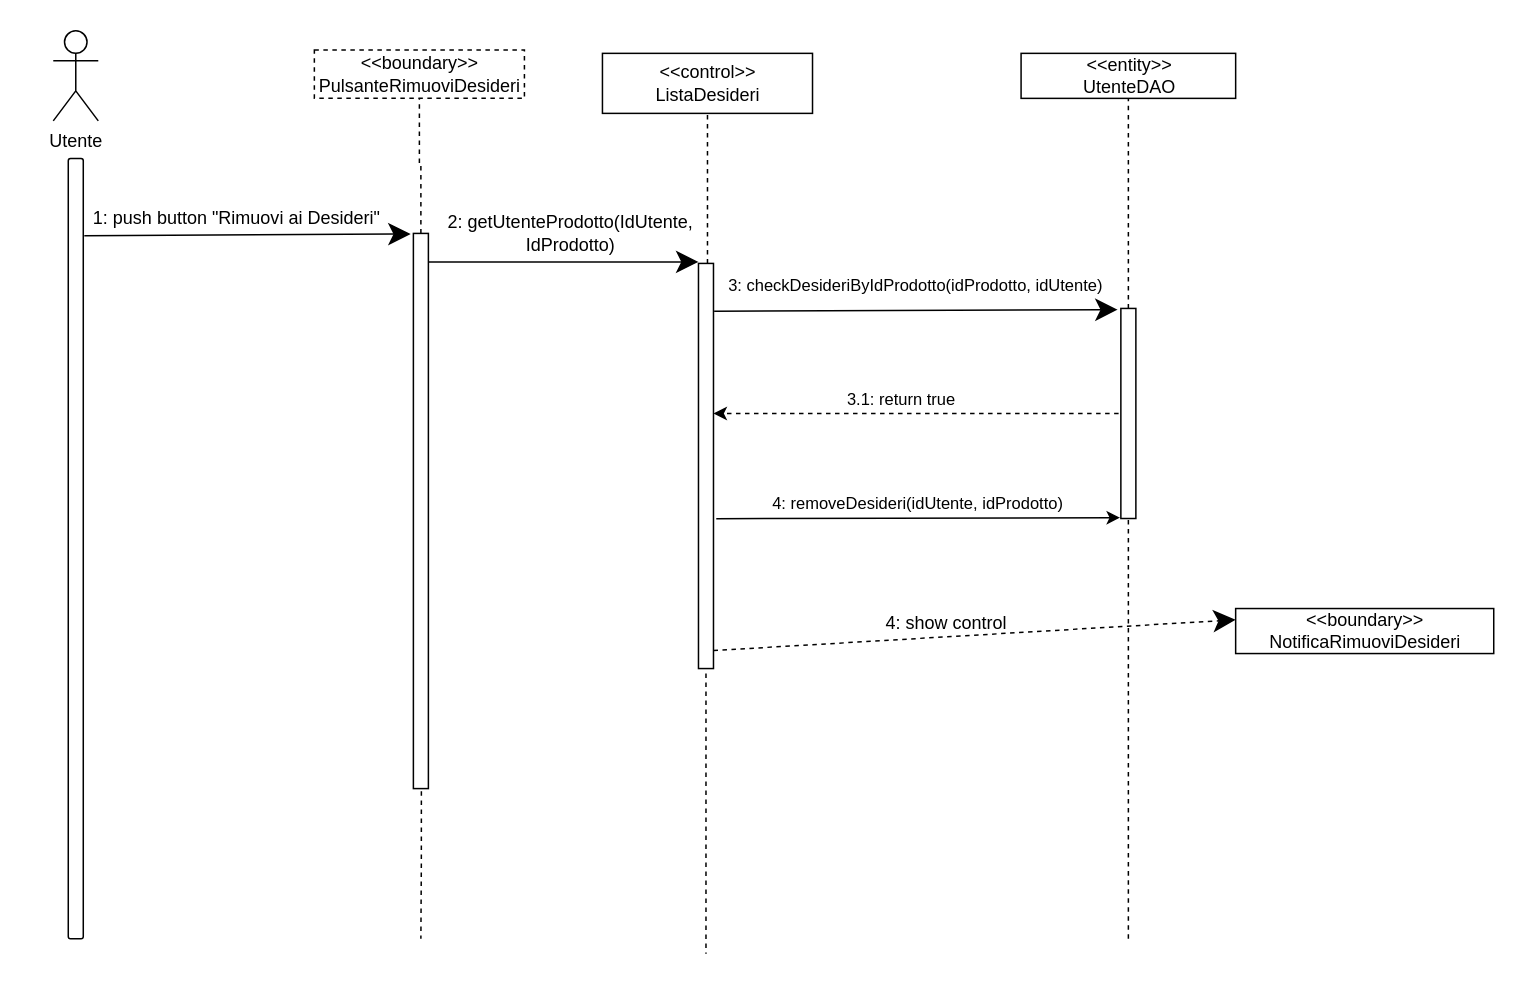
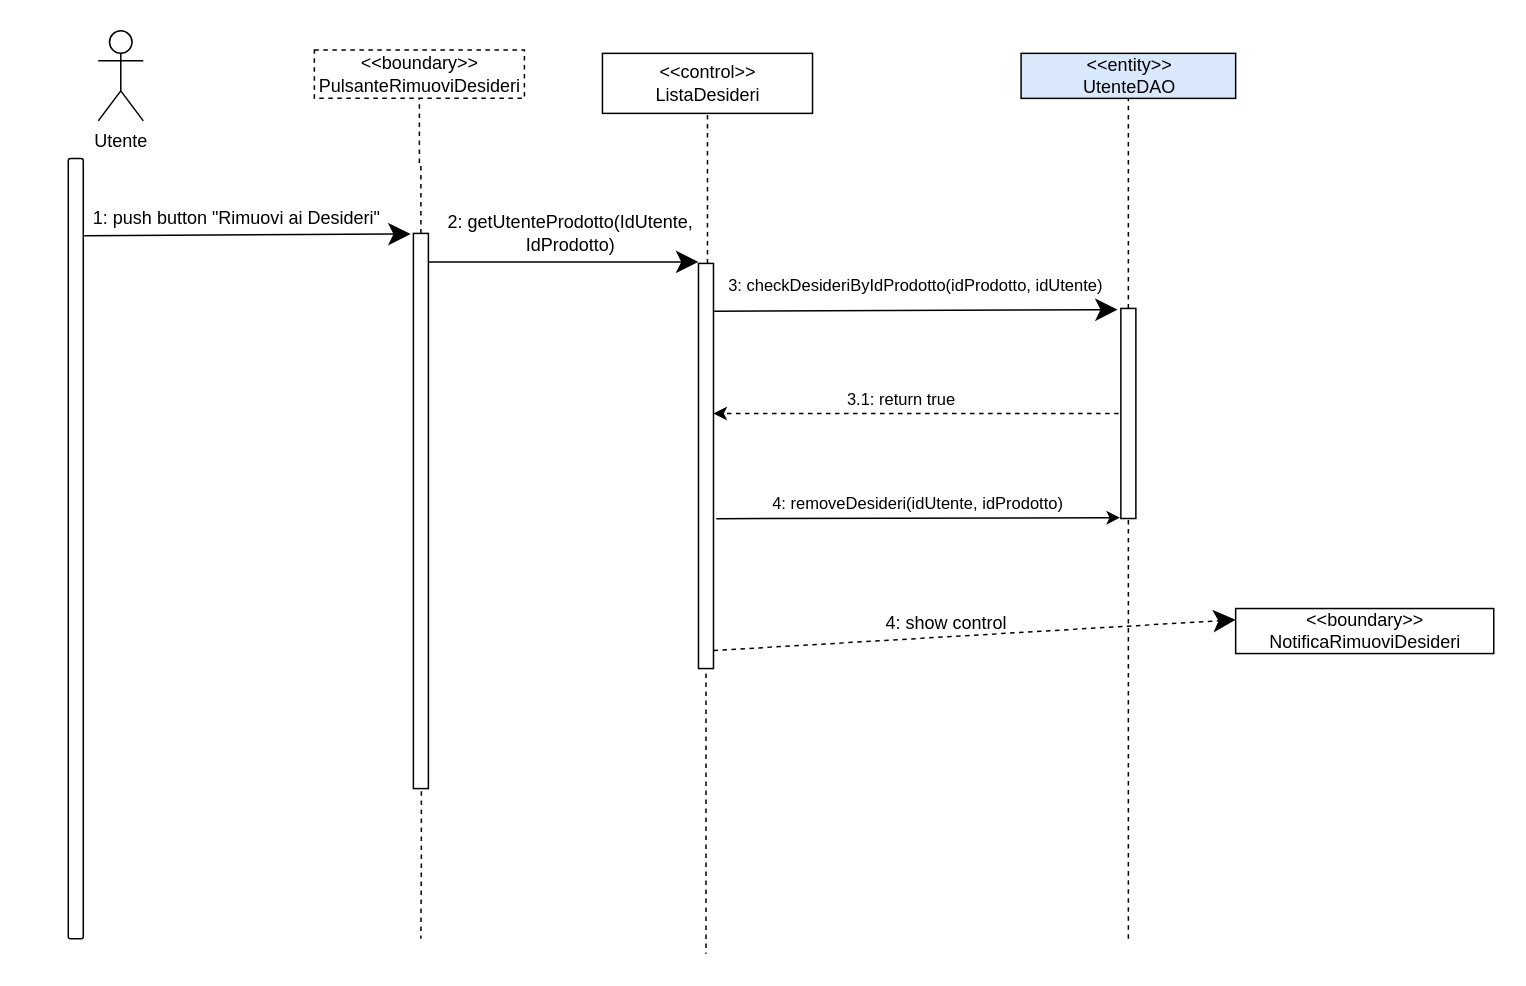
node "Utente": moved (76, 76) -> (121, 76)
node "<<entity>> UtenteDAO": fillcolor #ffffff -> #dae8fc
